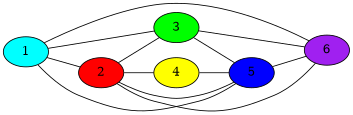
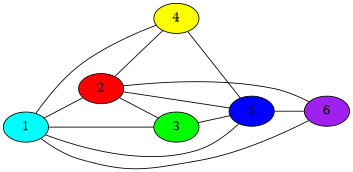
edge "3" -- "6": removed
edge "4" -- "1": added
